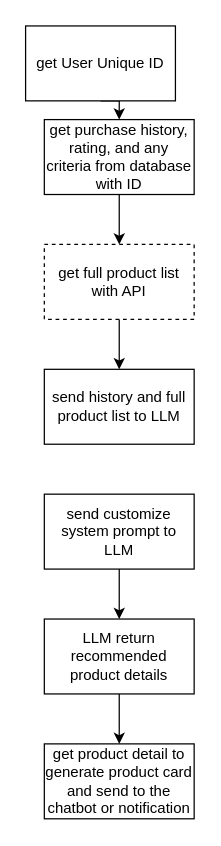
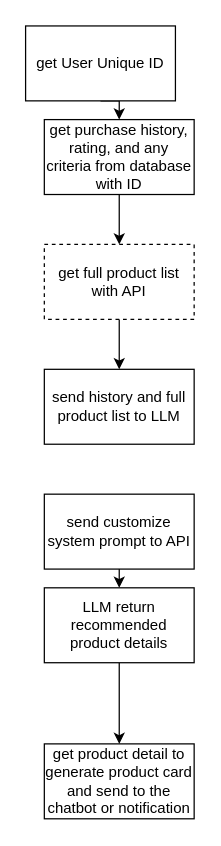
node "send customize system prompt to LLM": label "send customize system prompt to LLM" -> "send customize system prompt to API"
node "LLM return recommended product details": moved (119, 657) -> (119, 626)
